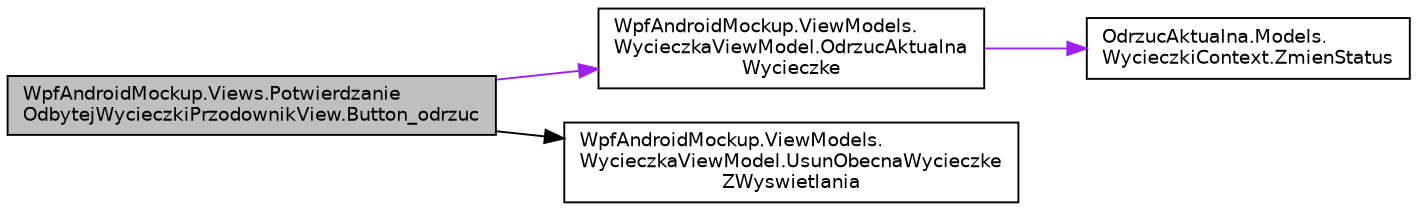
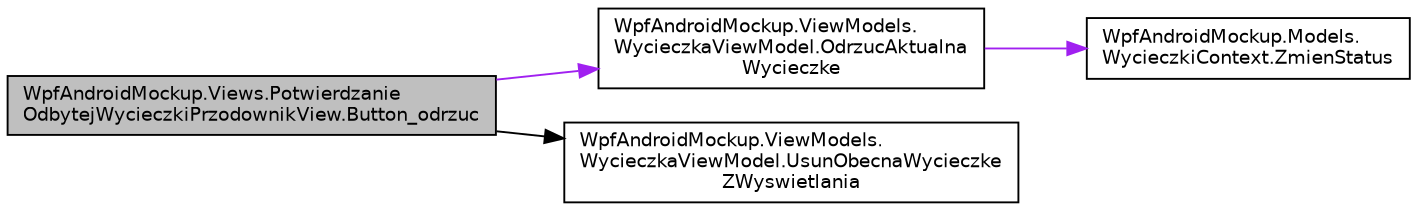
node "OdrzucAktualna.Models. WycieczkiContext.ZmienStatus": label "OdrzucAktualna.Models. WycieczkiContext.ZmienStatus" -> "WpfAndroidMockup.Models. WycieczkiContext.ZmienStatus"
